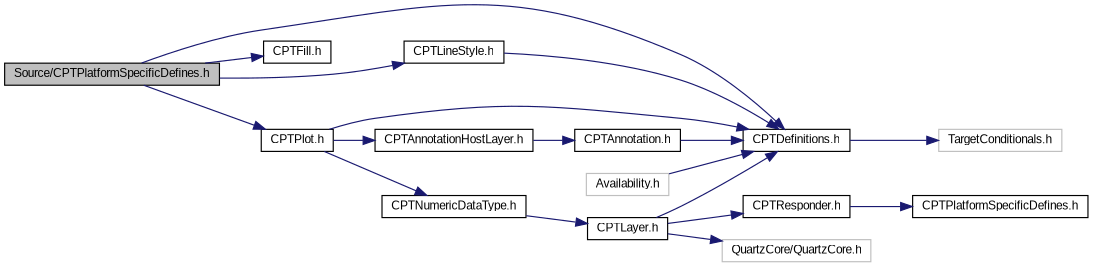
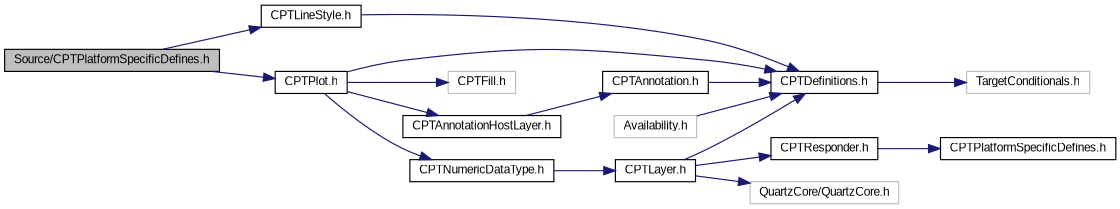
edge "Source/CPTPlatformSpecificDefines.h" -> "CPTDefinitions.h": removed
node "CPTFill.h": color black -> grey75
edge "Source/CPTPlatformSpecificDefines.h" -> "CPTFill.h": now "CPTPlot.h" -> "CPTFill.h"
